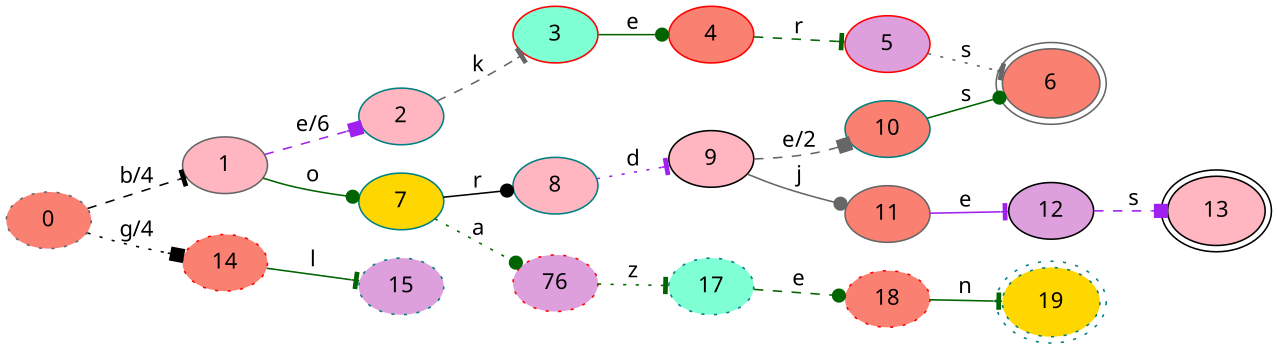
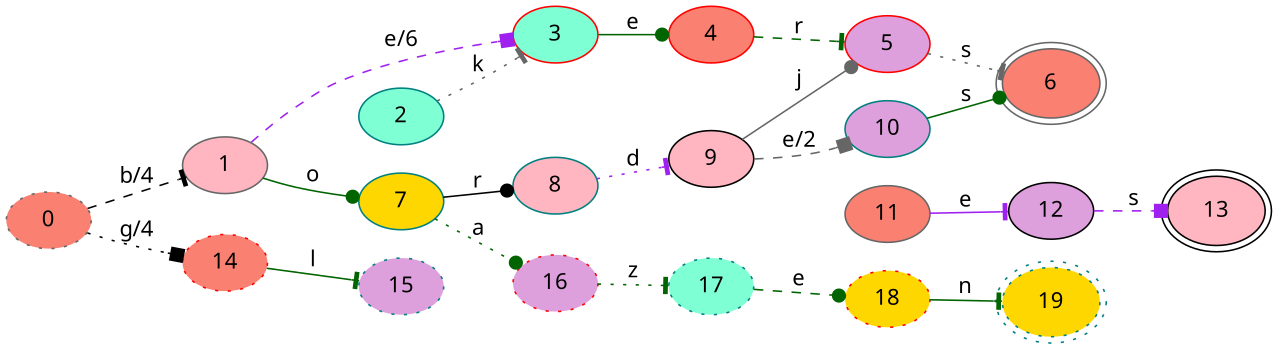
edge "2" -> "3": style dashed -> dotted
node "2": fillcolor lightpink -> aquamarine
node "10": fillcolor salmon -> plum
edge "1" -> "2": now "1" -> "3"
edge "9" -> "11": now "9" -> "5"
node "76": label "76" -> "16"
node "18": fillcolor salmon -> gold
